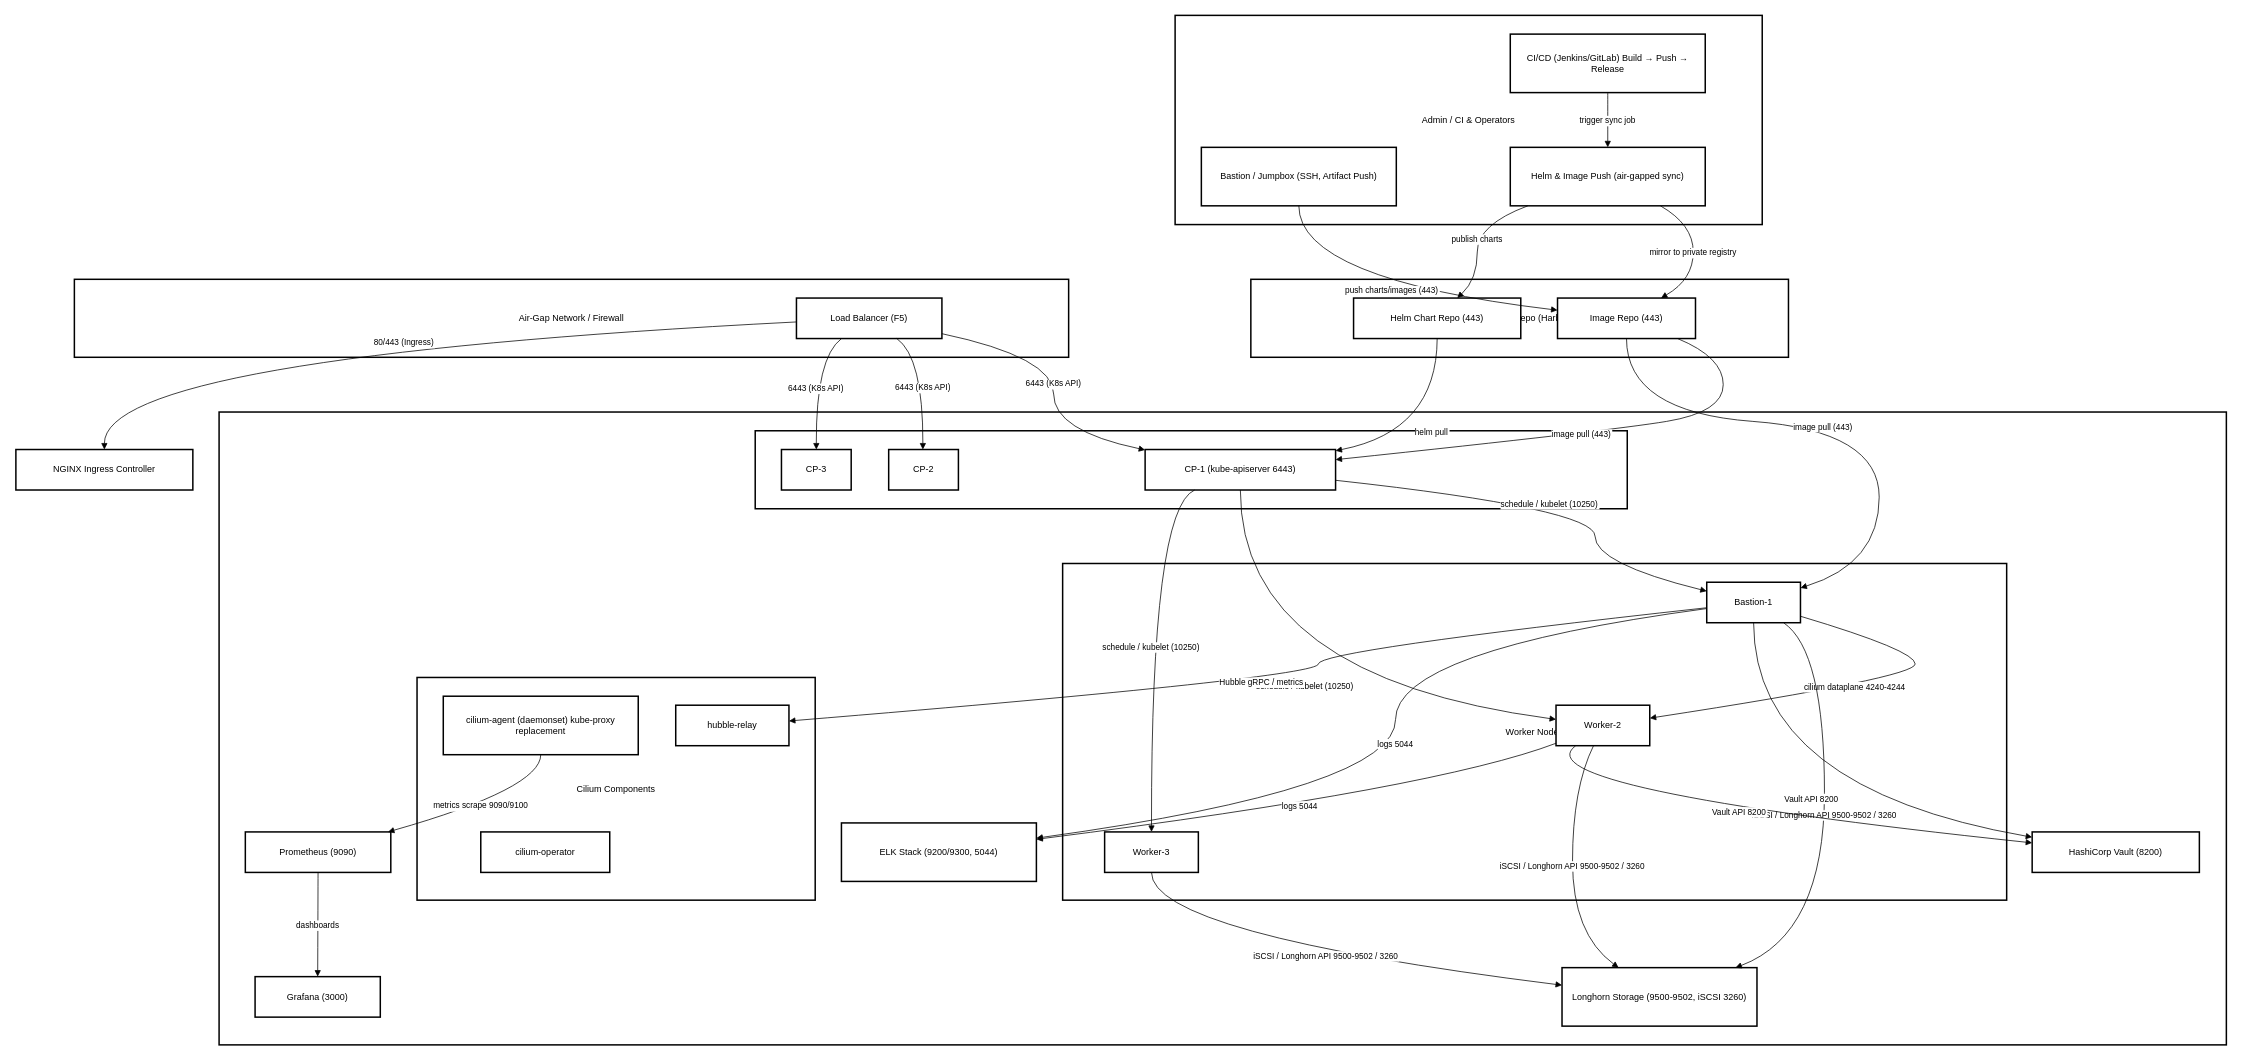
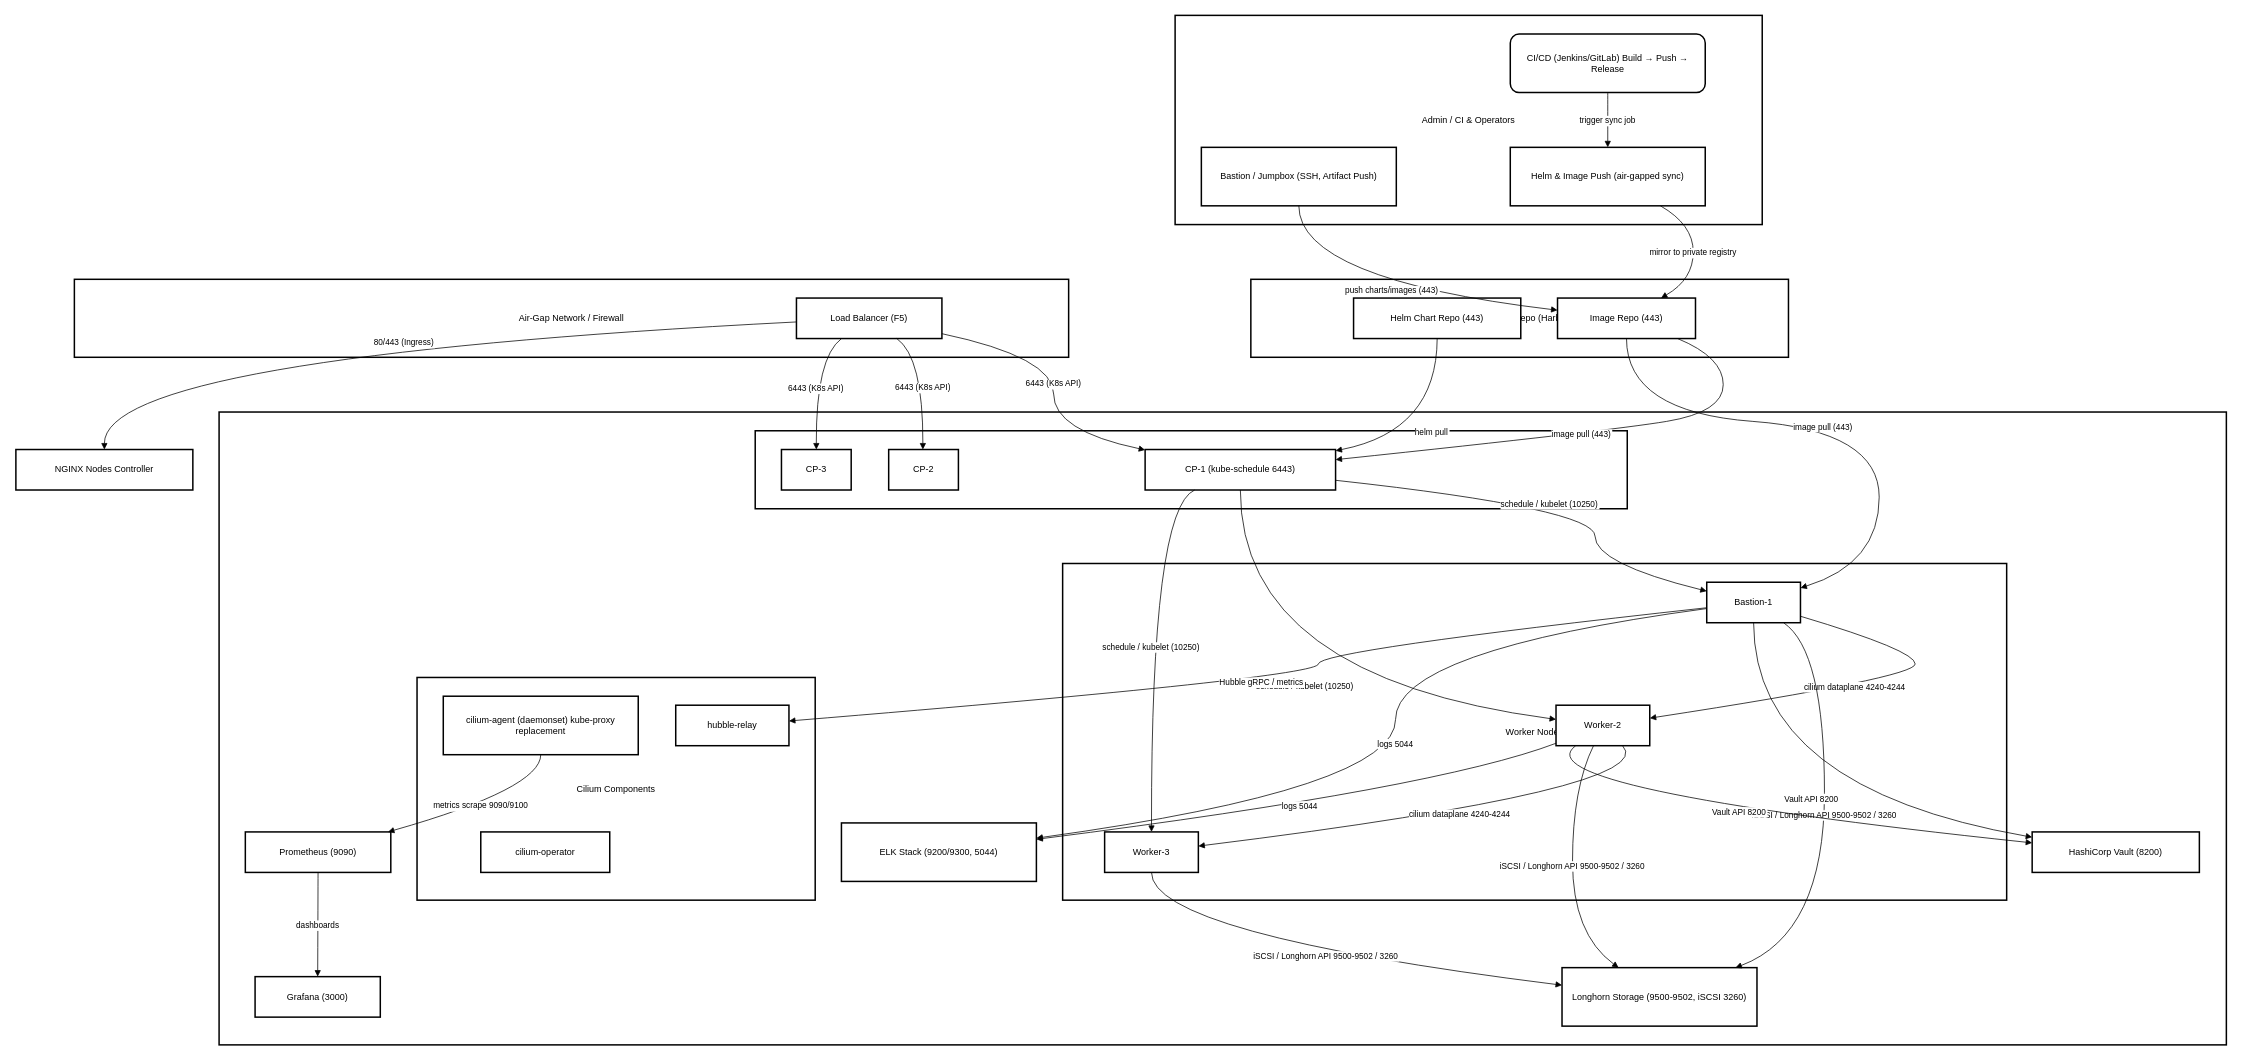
node "CI/CD (Jenkins/GitLab) Build → Push → Release": shape rectangle -> rounded rectangle
edge "Helm & Image Push (air-gapped sync)" -> "Helm Chart Repo (443)": removed, label "publish charts"
node "NGINX Ingress Controller": label "NGINX Ingress Controller" -> "NGINX Nodes Controller"
node "CP-1 (kube-apiserver 6443)": label "CP-1 (kube-apiserver 6443)" -> "CP-1 (kube-schedule 6443)"
edge "Worker-2" -> "Worker-3": added, label "cilium dataplane 4240-4244"
